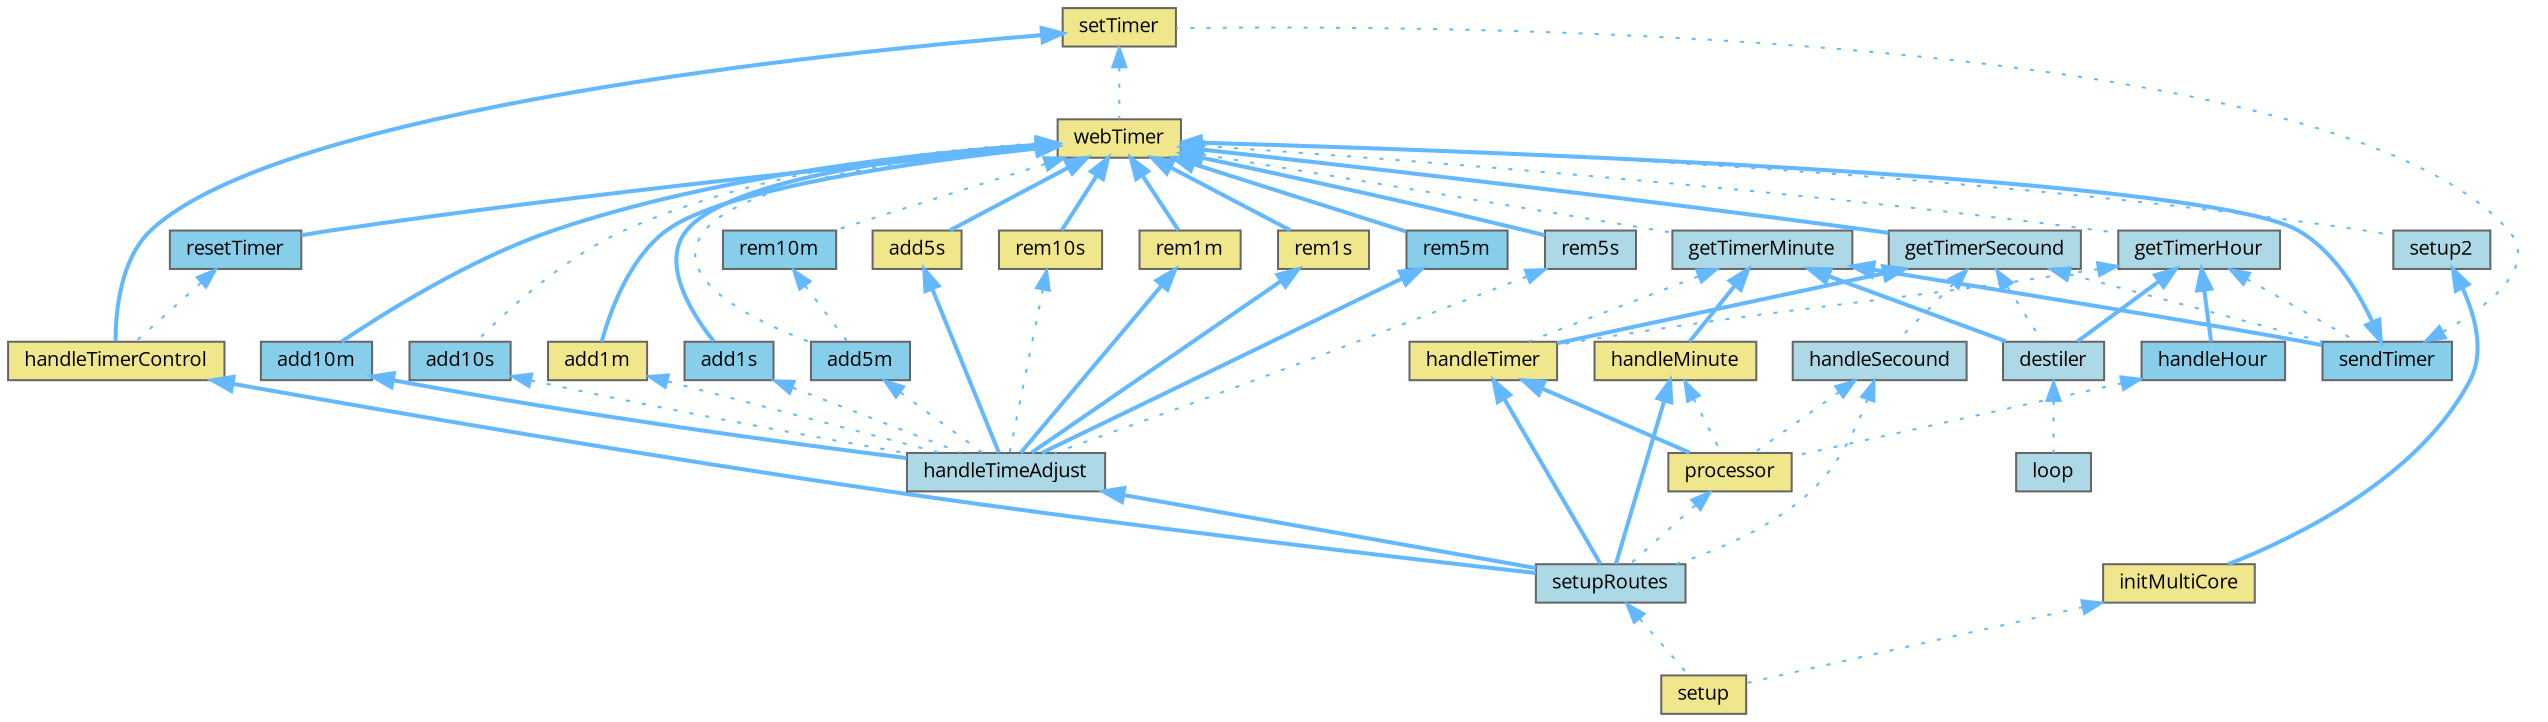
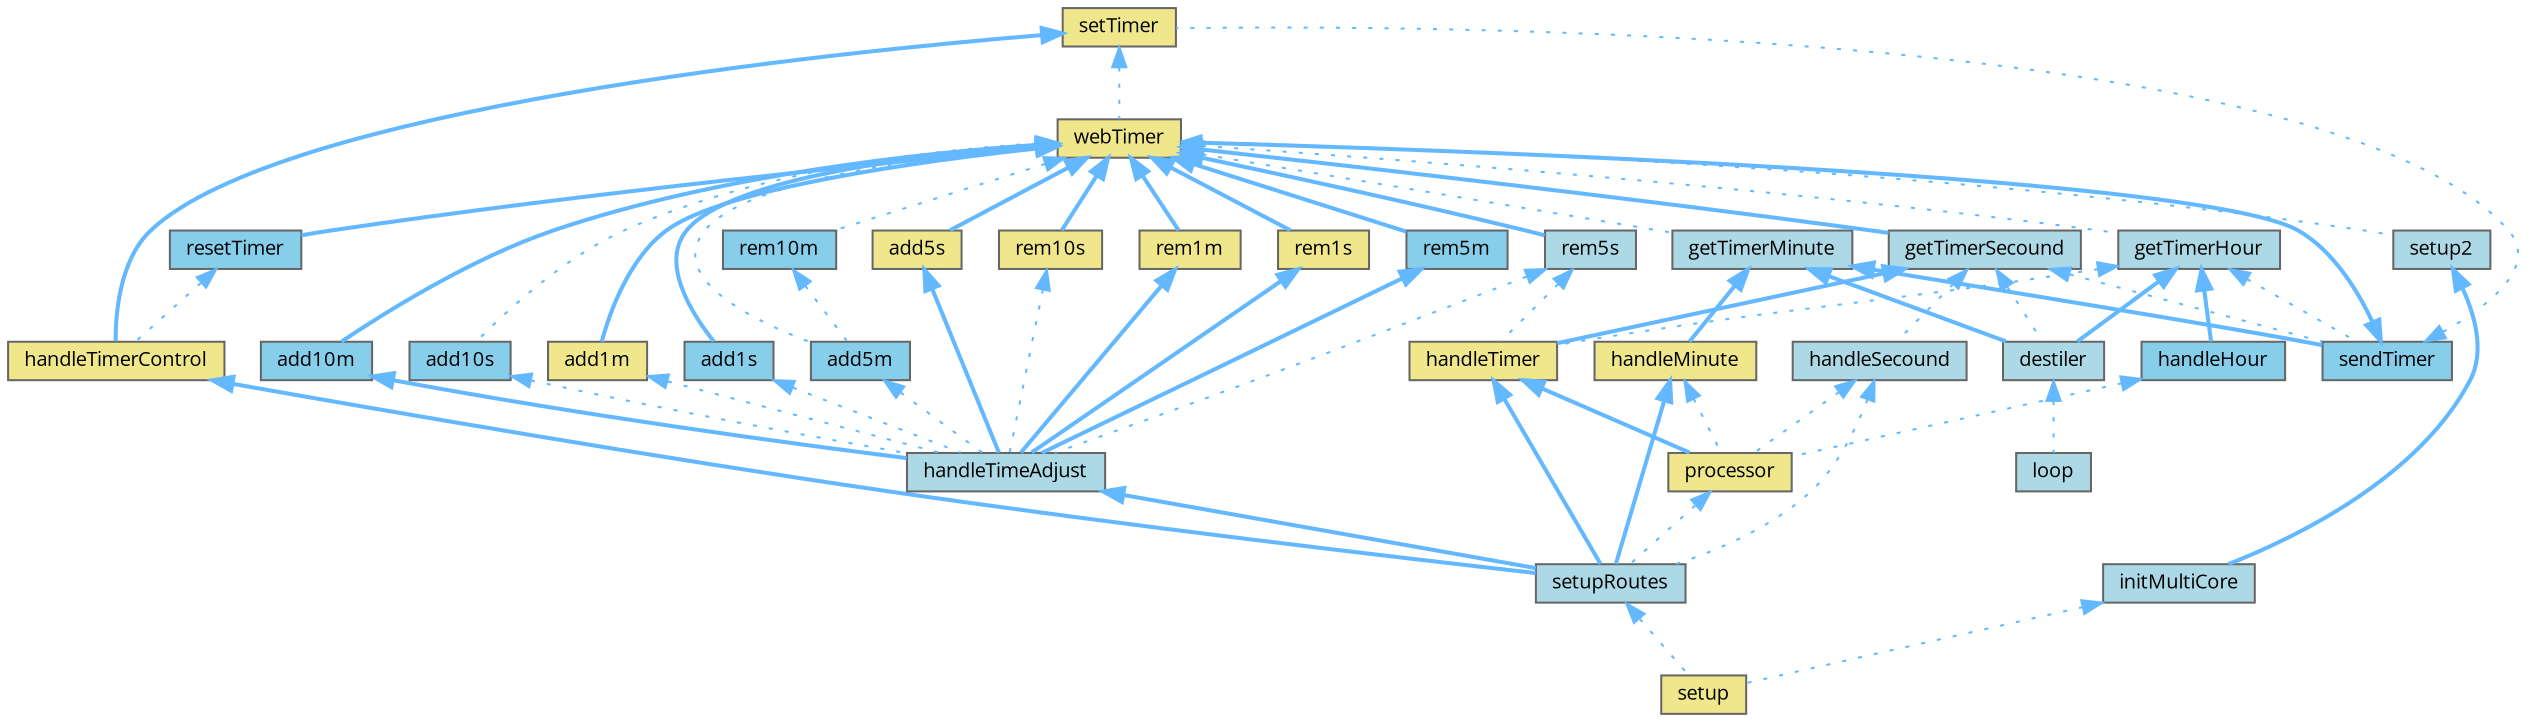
edge "handleTimer" -> "getTimerMinute": now "handleTimer" -> "rem5s"
node "initMultiCore": fillcolor khaki -> lightblue
